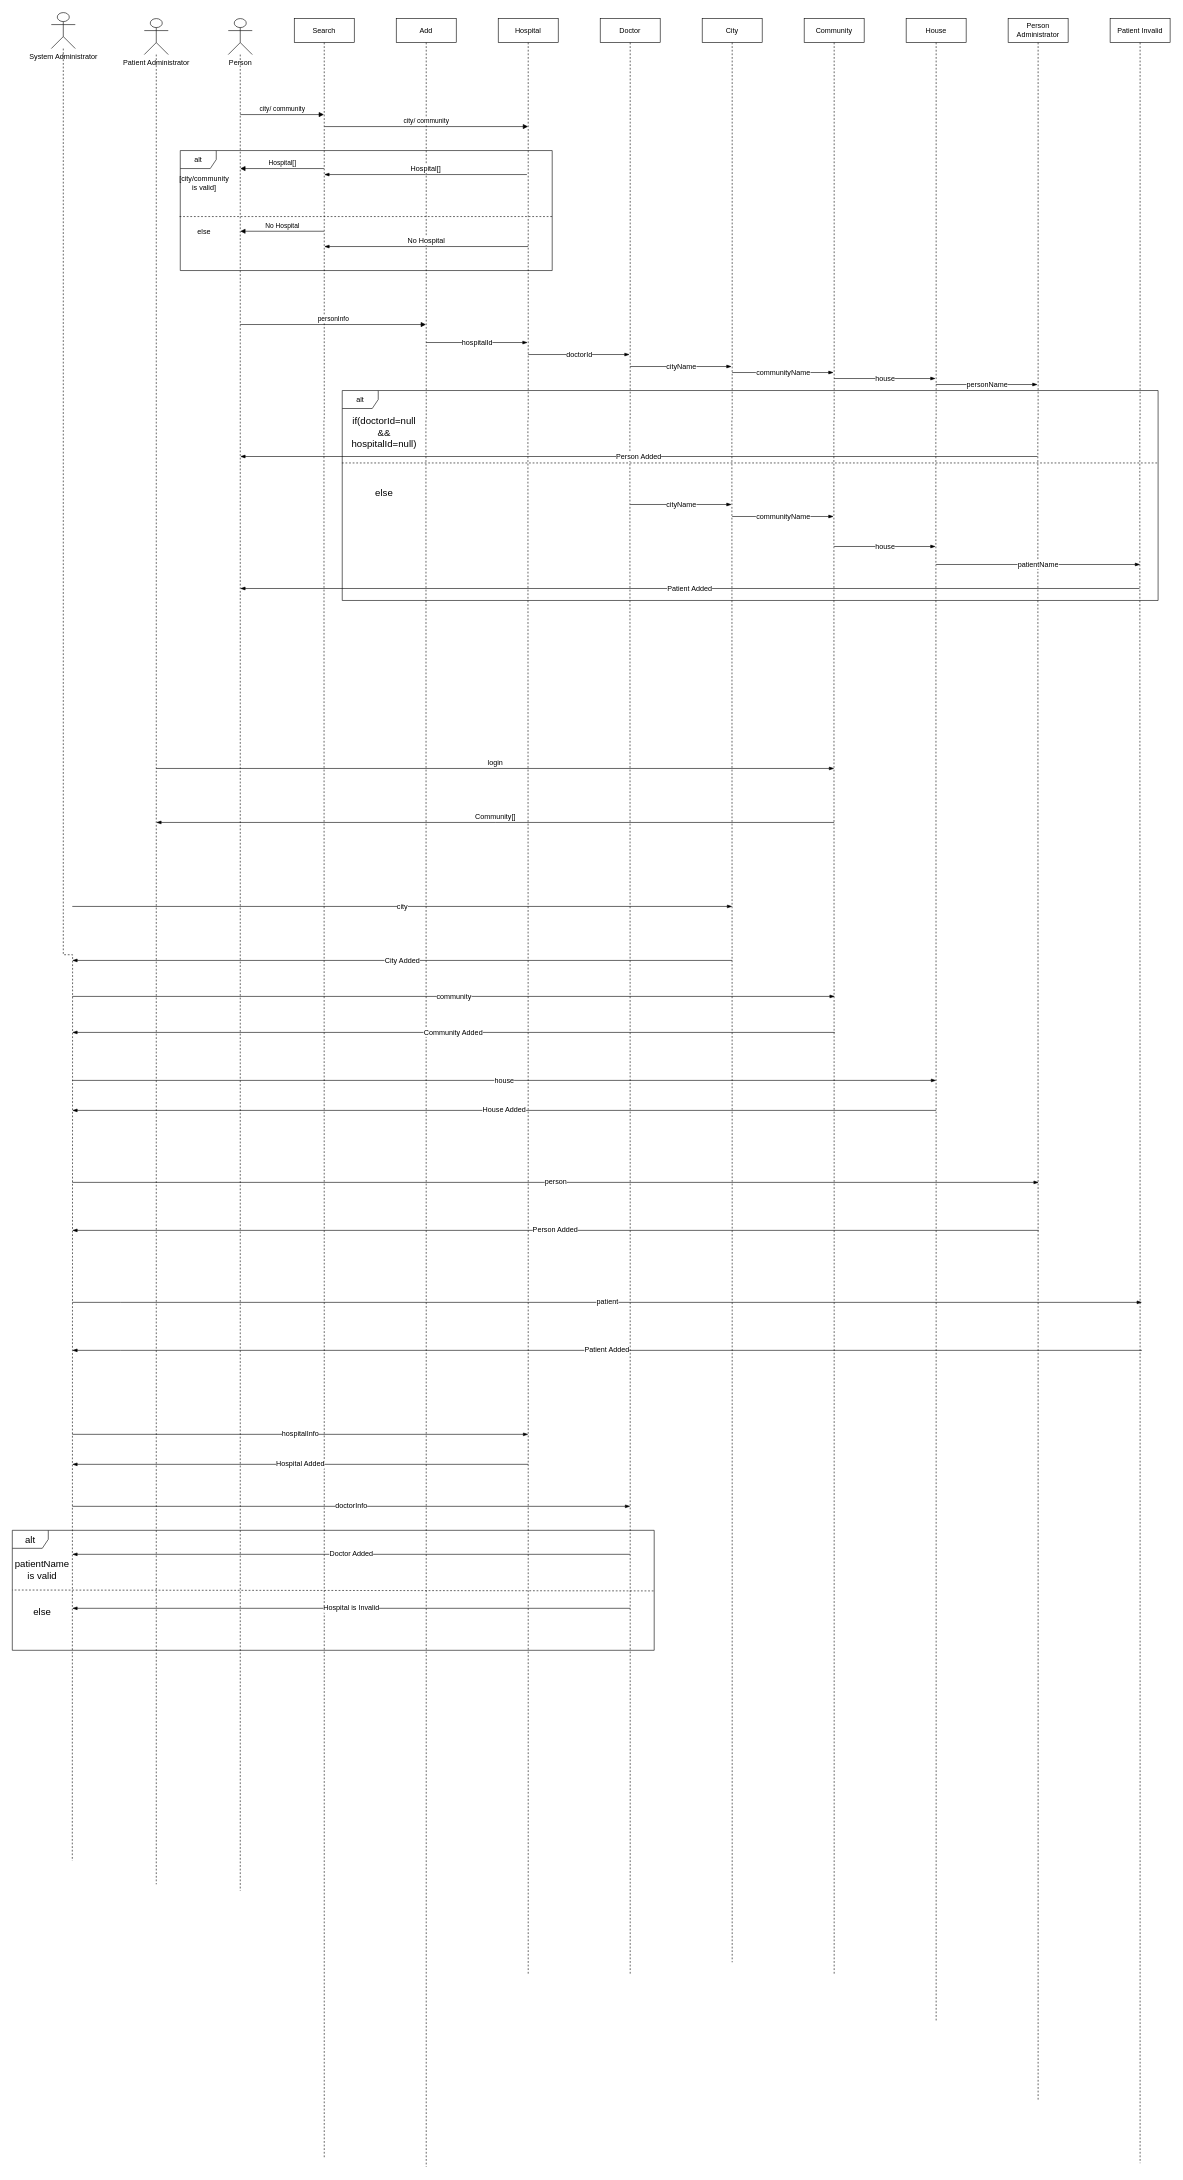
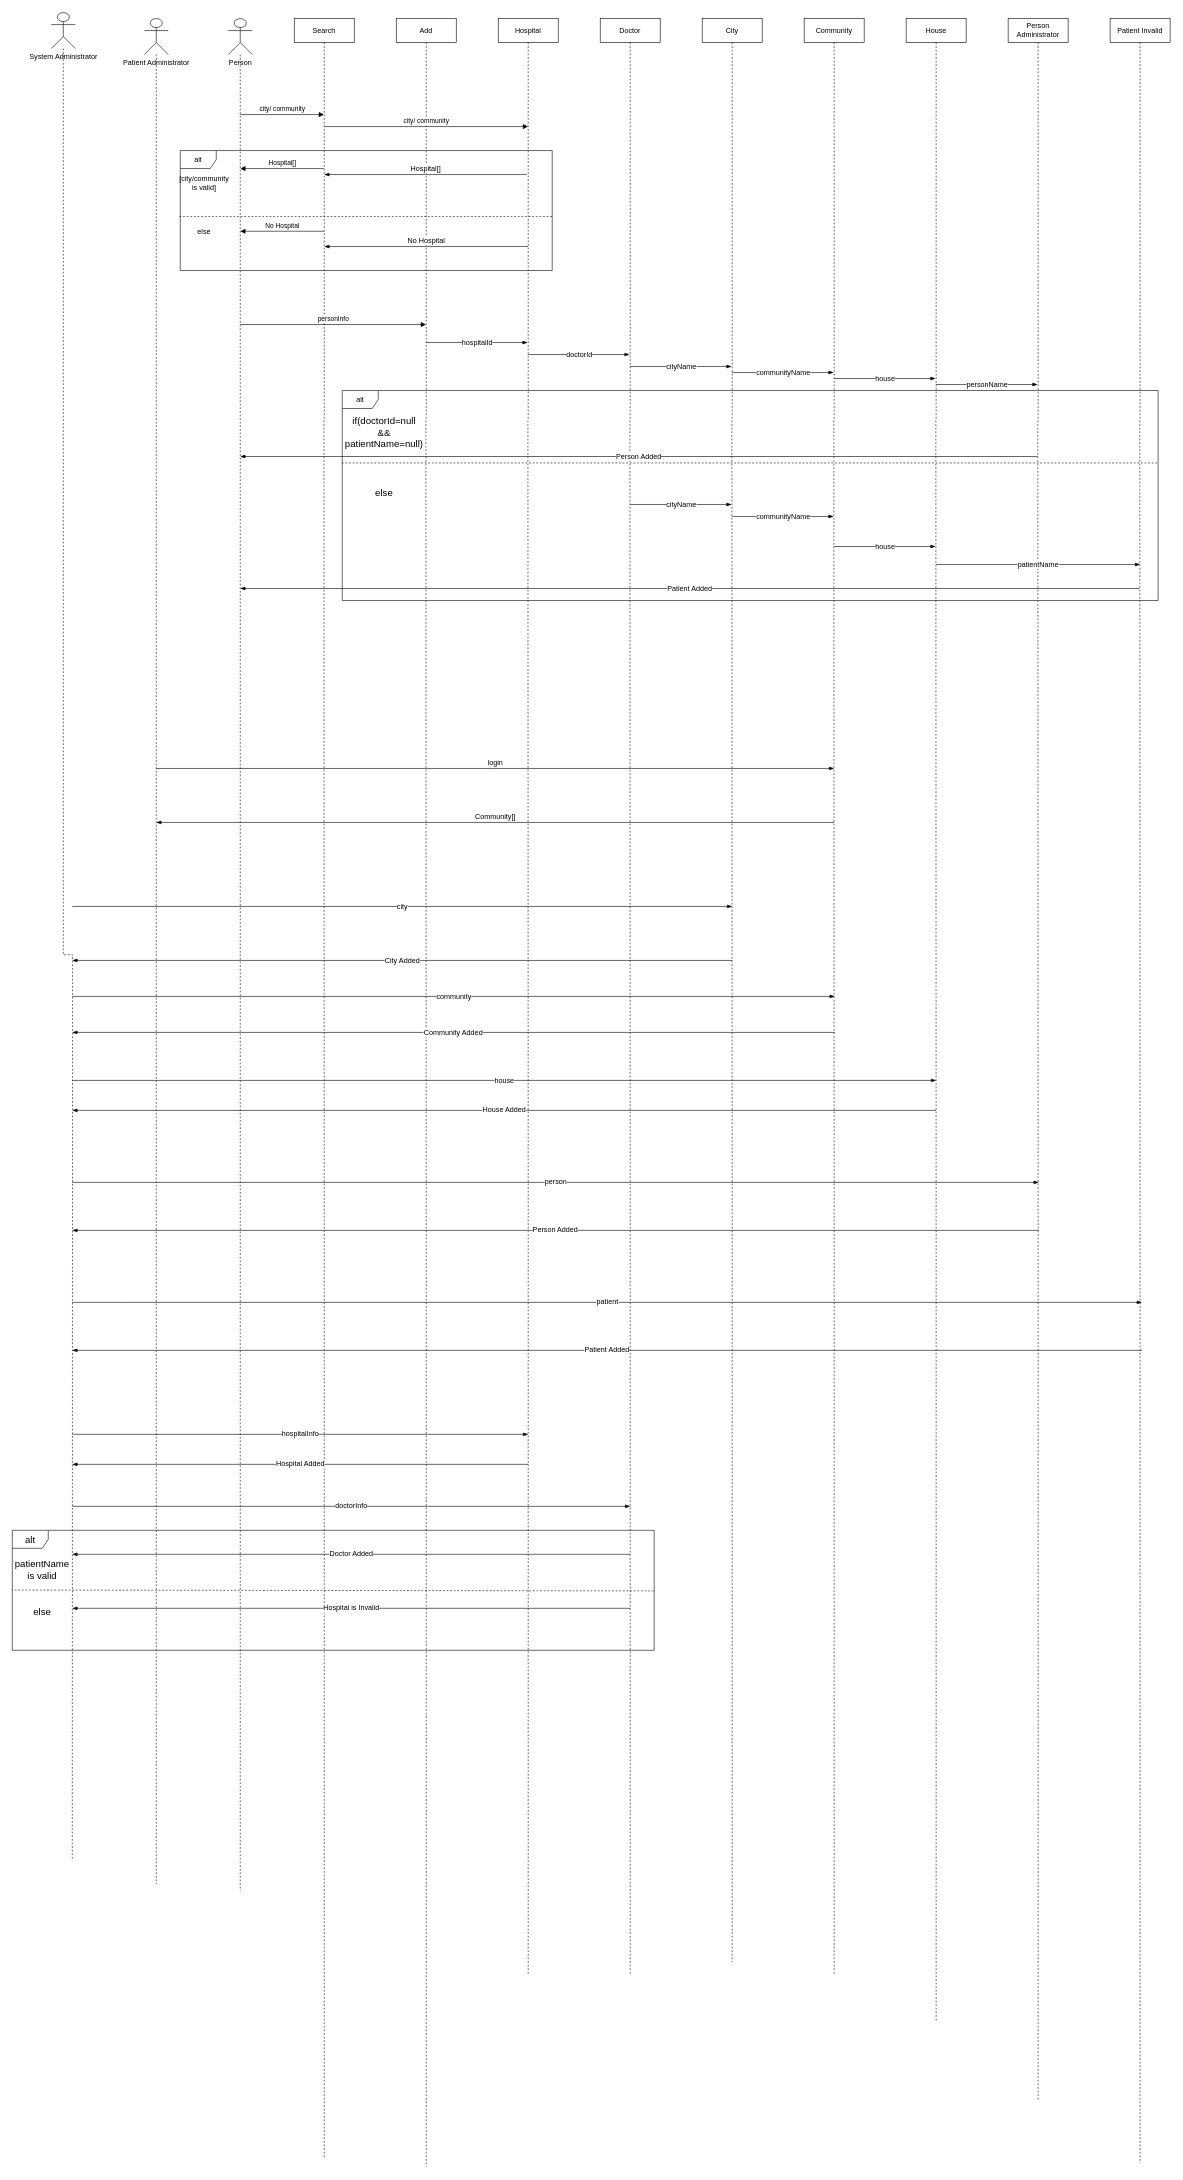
node "if(doctorId=null && hospitalId=null)": label "if(doctorId=null && hospitalId=null)" -> "if(doctorId=null && patientName=null)"
